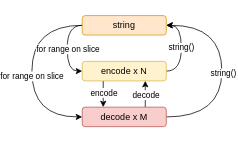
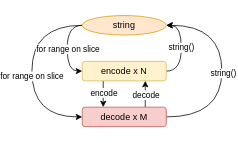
node "string": shape rounded rectangle -> ellipse
